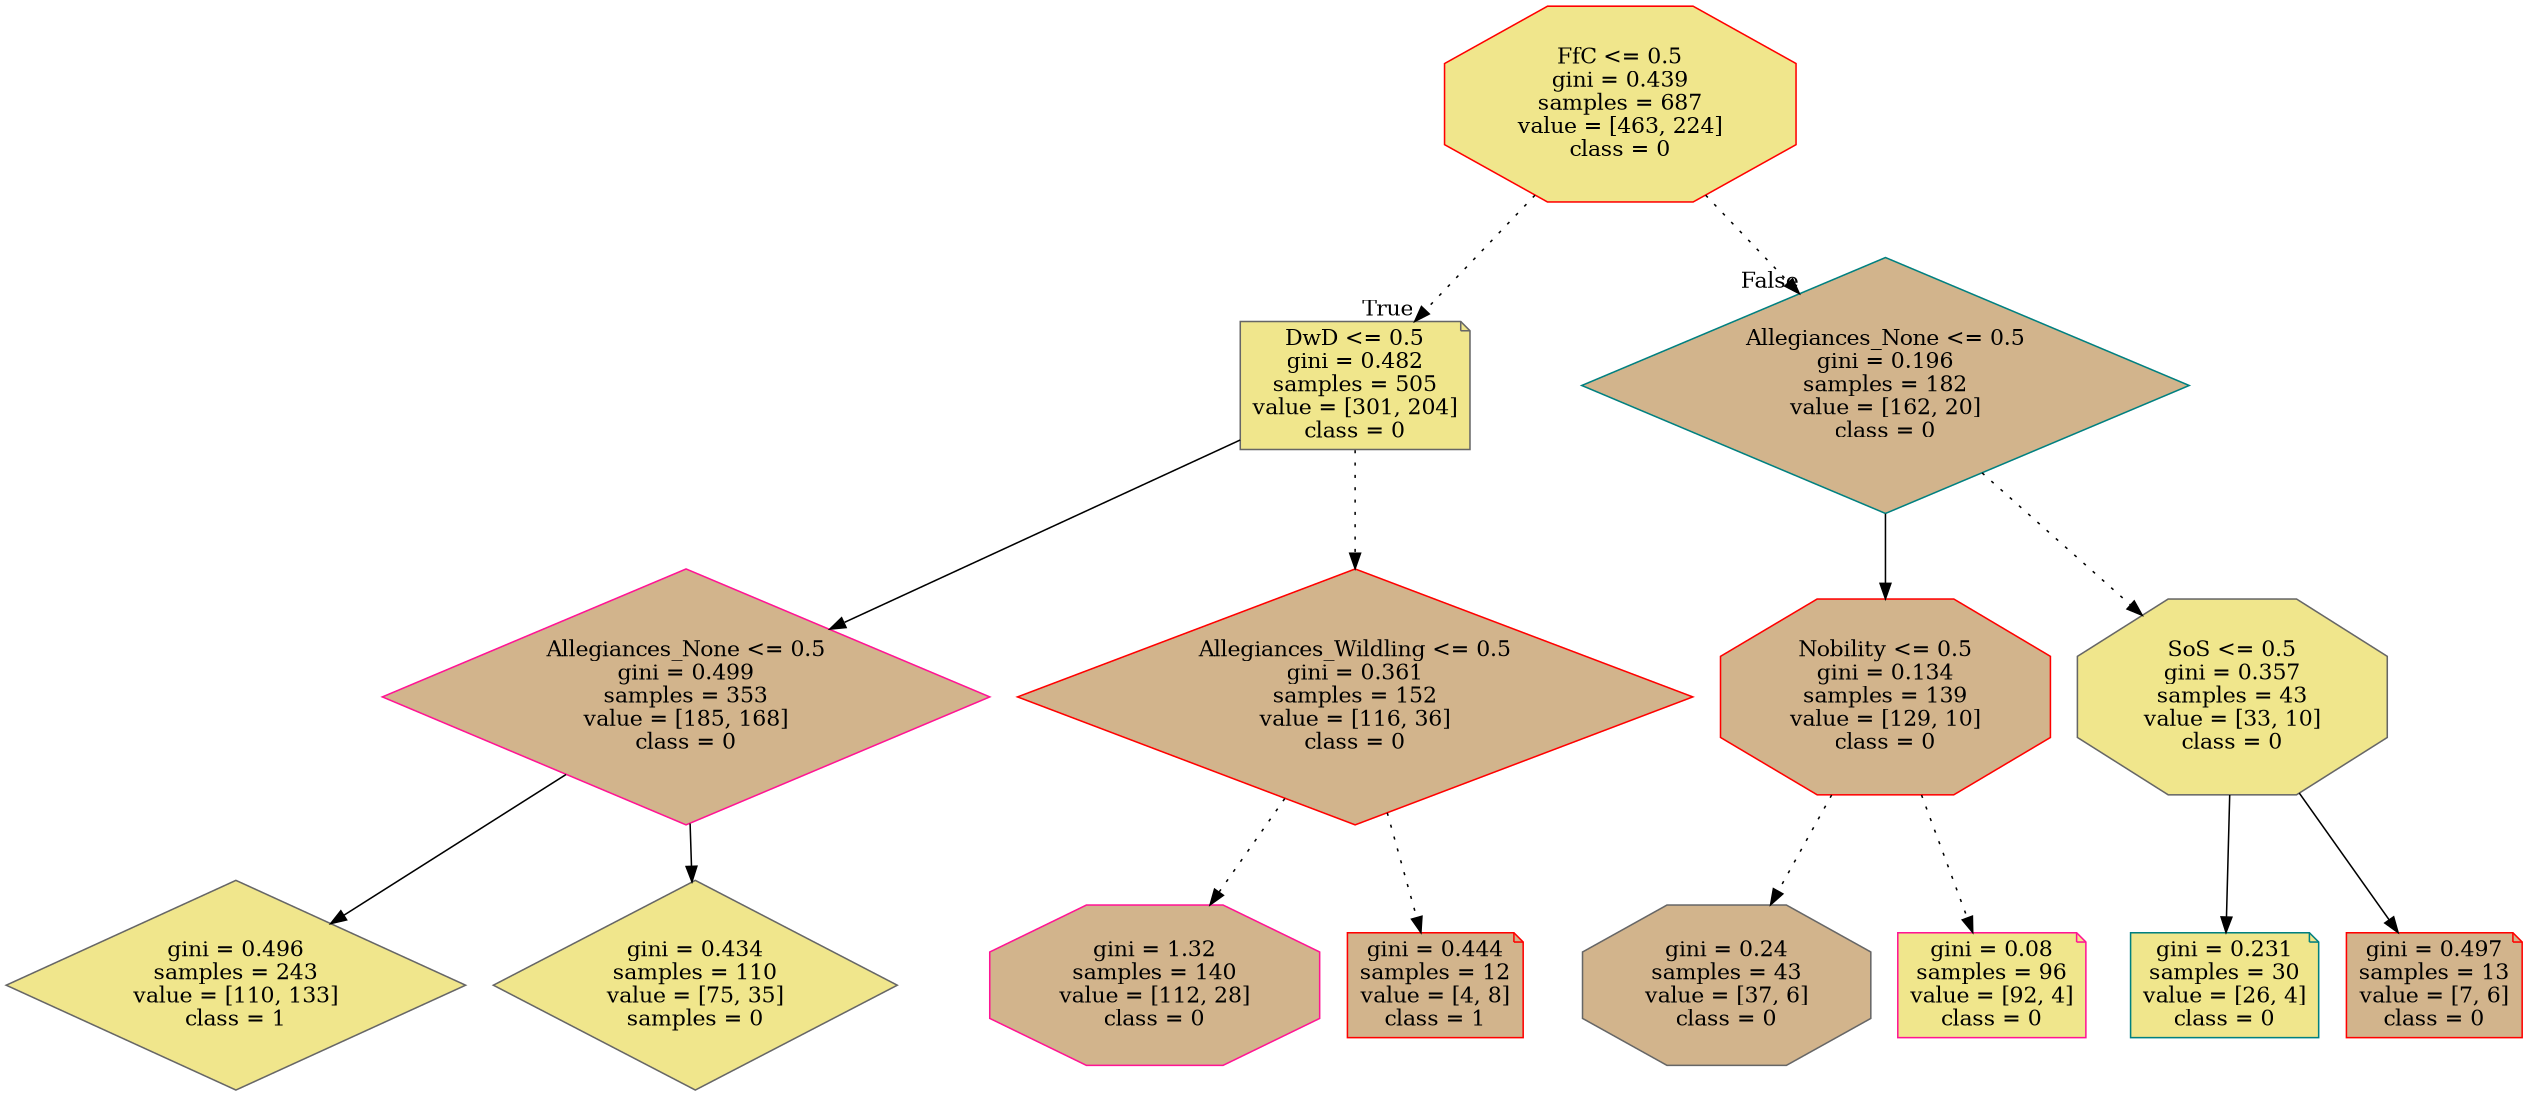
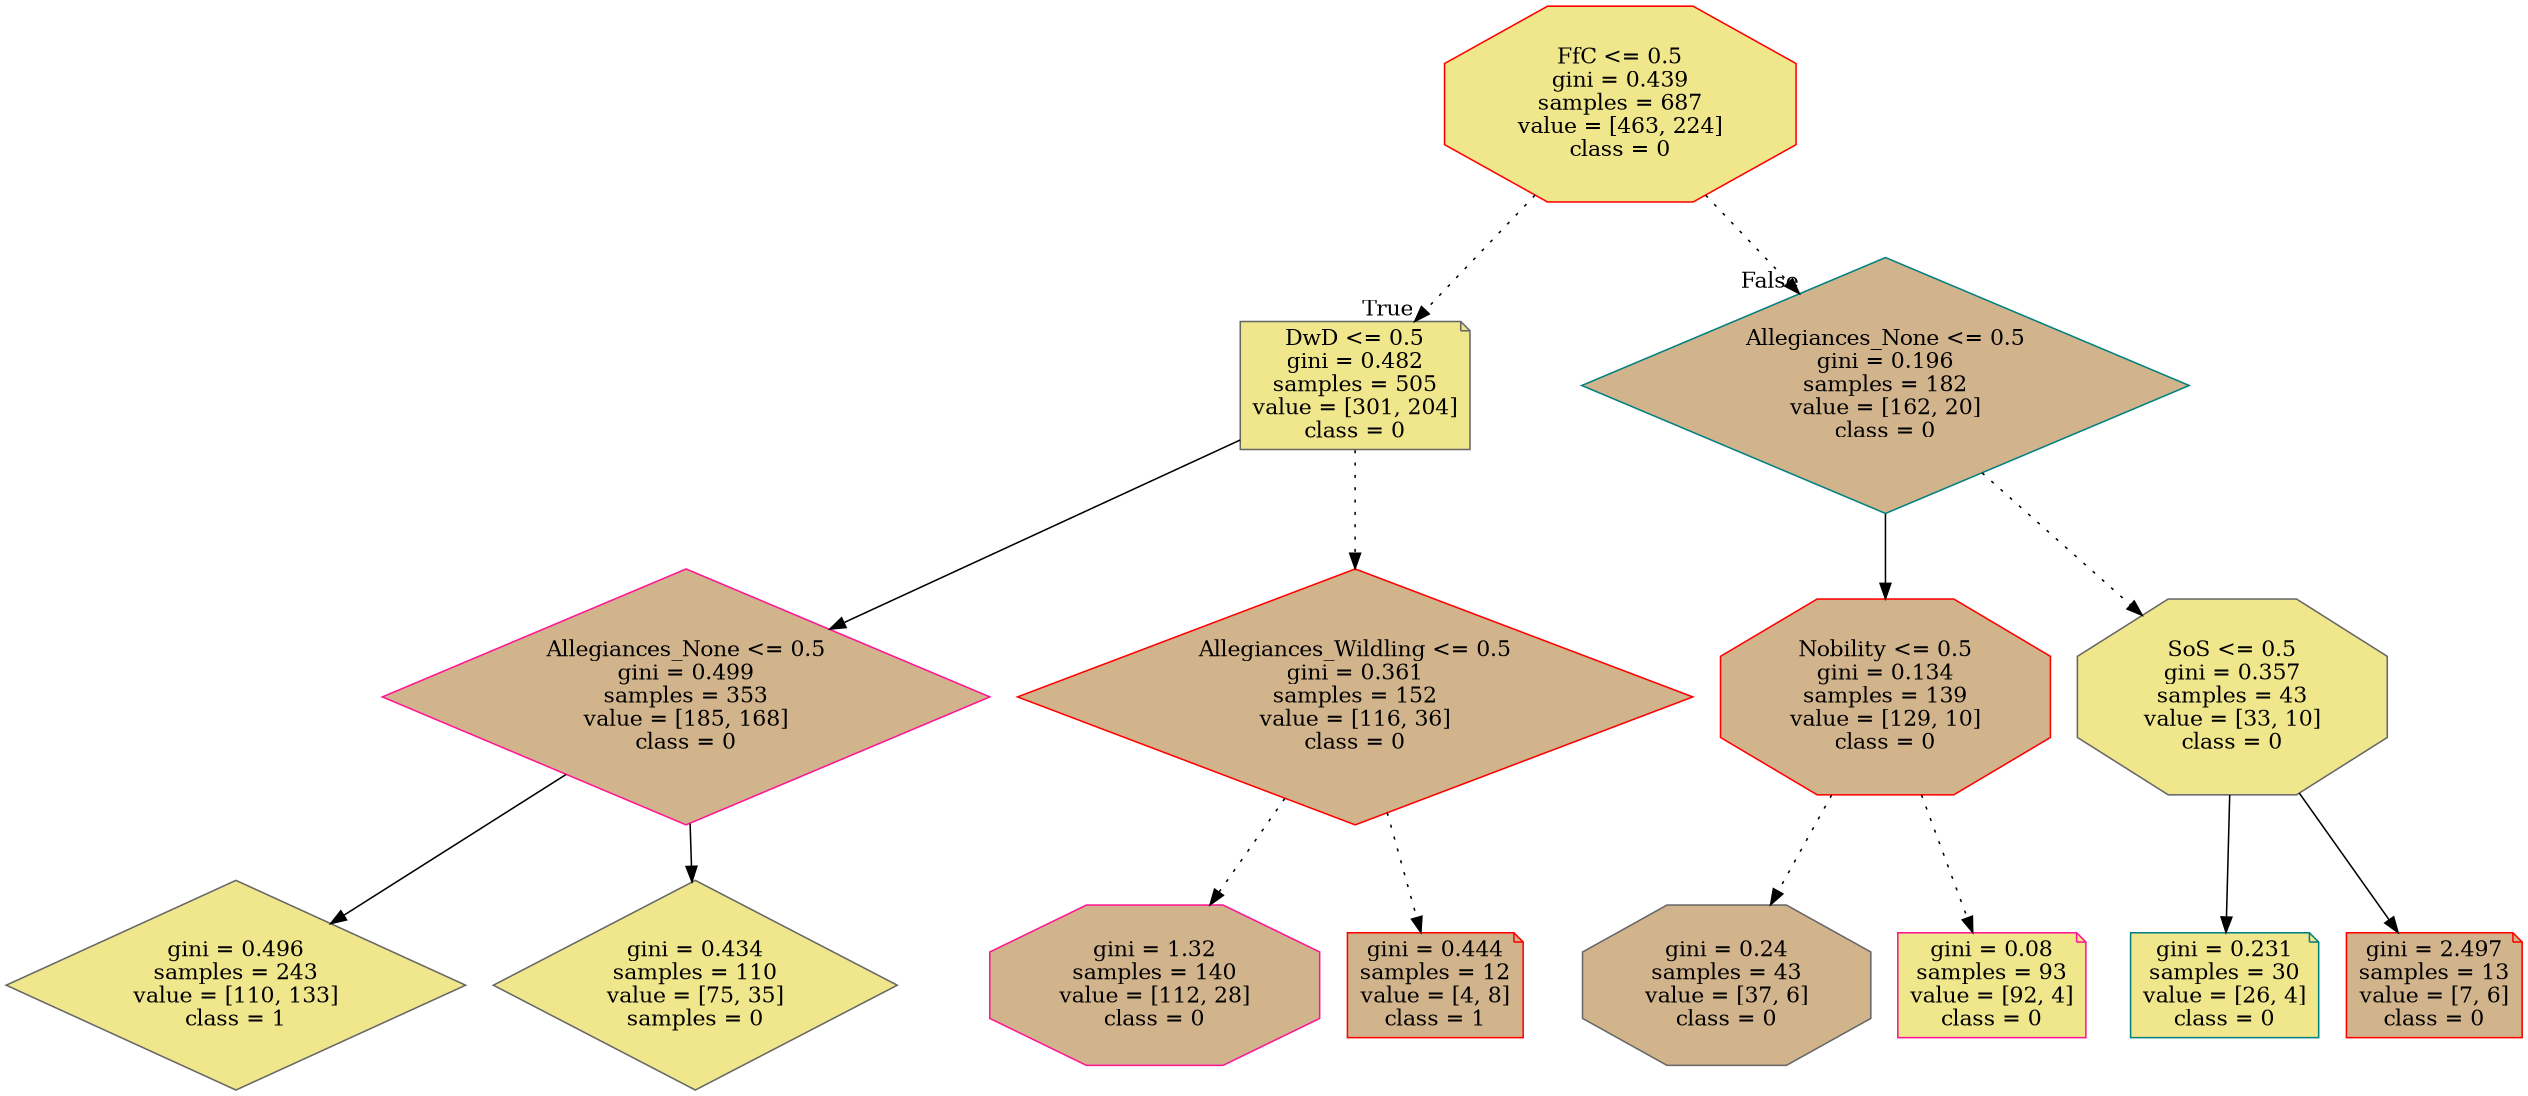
node "gini = 0.08 samples = 96 value = [92, 4] class = 0": label "gini = 0.08 samples = 96 value = [92, 4] class = 0" -> "gini = 0.08 samples = 93 value = [92, 4] class = 0"
node "gini = 0.497 samples = 13 value = [7, 6] class = 0": label "gini = 0.497 samples = 13 value = [7, 6] class = 0" -> "gini = 2.497 samples = 13 value = [7, 6] class = 0"
